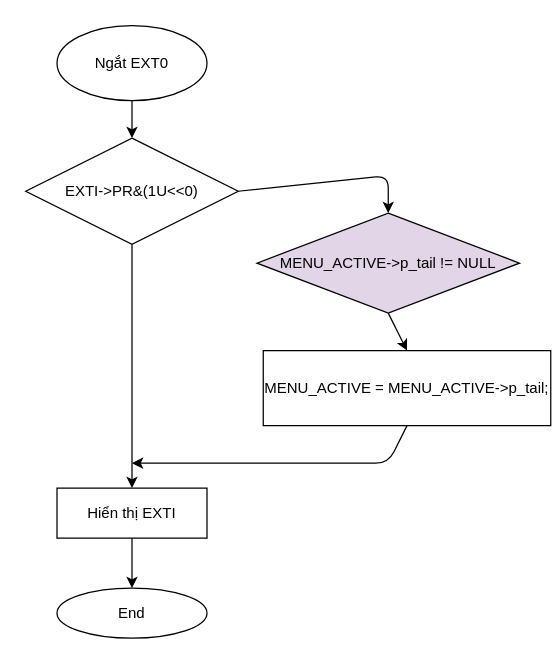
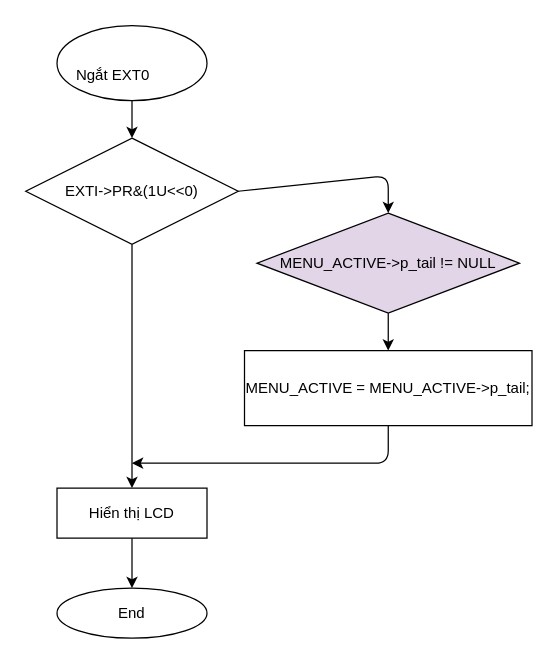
node "Ngắt EXT0": moved (132, 63) -> (113, 76)
node "MENU_ACTIVE = MENU_ACTIVE->p_tail;": moved (407, 388) -> (388, 388)
node "Hiển thị EXTI": label "Hiển thị EXTI" -> "Hiển thị LCD"
